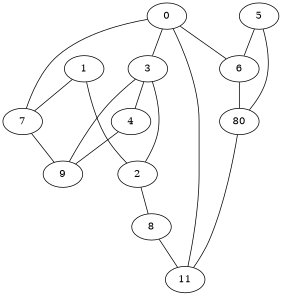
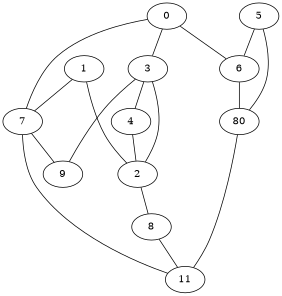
edge "0" -- "11": now "7" -- "11"
edge "4" -- "9": now "4" -- "2"
